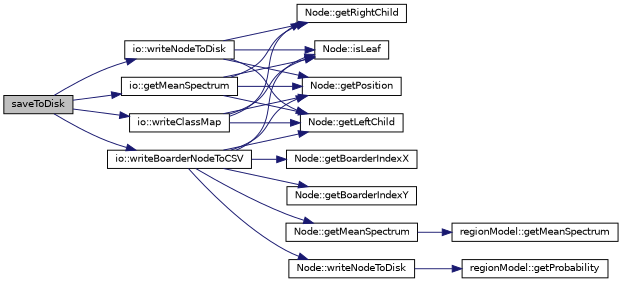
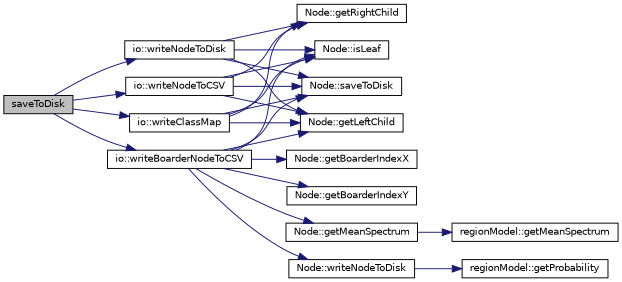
node "io::getMeanSpectrum": label "io::getMeanSpectrum" -> "io::writeNodeToCSV"
node "Node::getPosition": label "Node::getPosition" -> "Node::saveToDisk"
